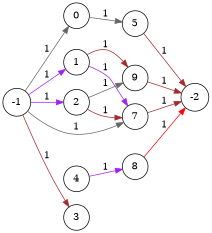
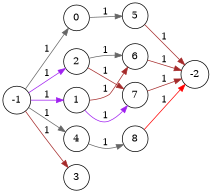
node "9": label "9" -> "6"
edge "-1" -> "7": now "-1" -> "4"
edge "4" -> "8": color purple -> gray40
